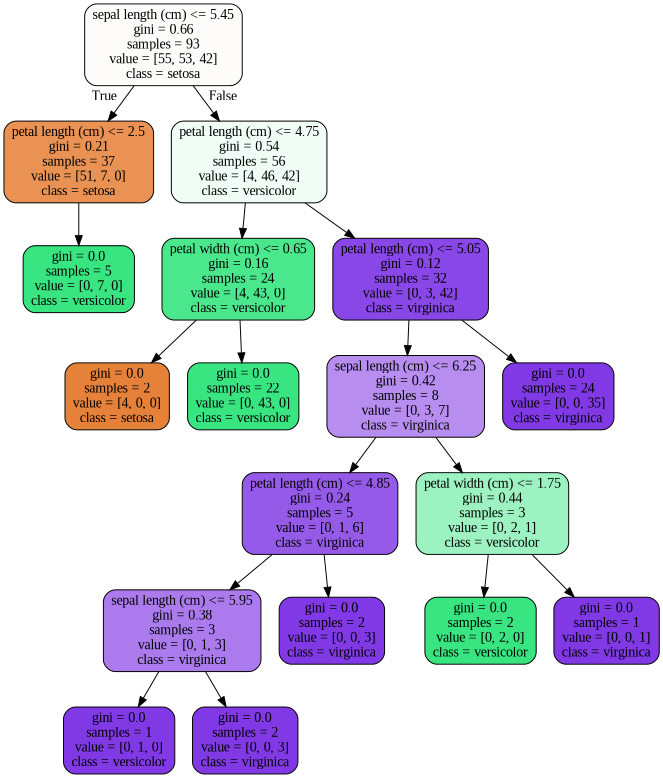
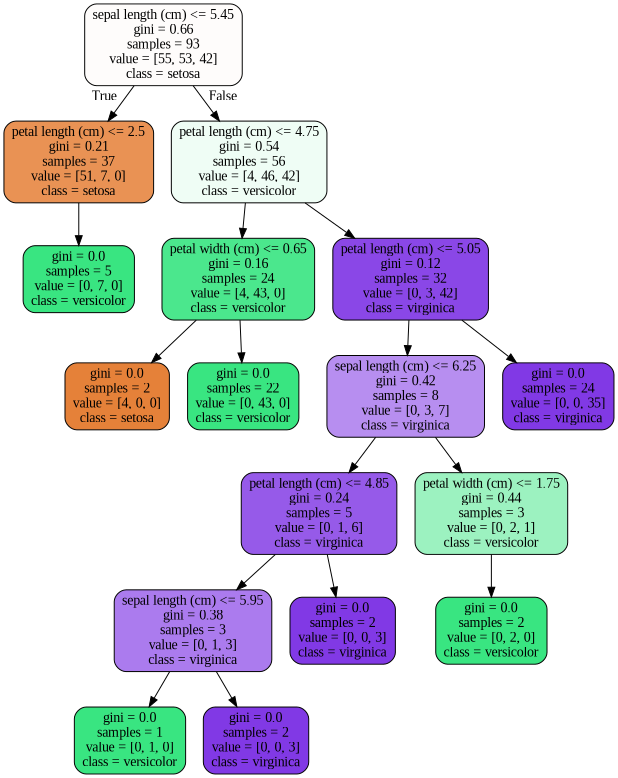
node "gini = 0.0 samples = 1 value = [0, 0, 1] class = virginica": removed
node "gini = 0.0 samples = 1 value = [0, 1, 0] class = versicolor": fillcolor #8139e5 -> #39e581
